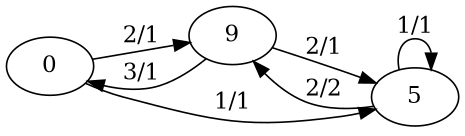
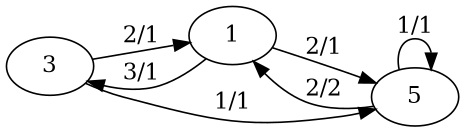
node "9": label "9" -> "1"
node "0": label "0" -> "3"
